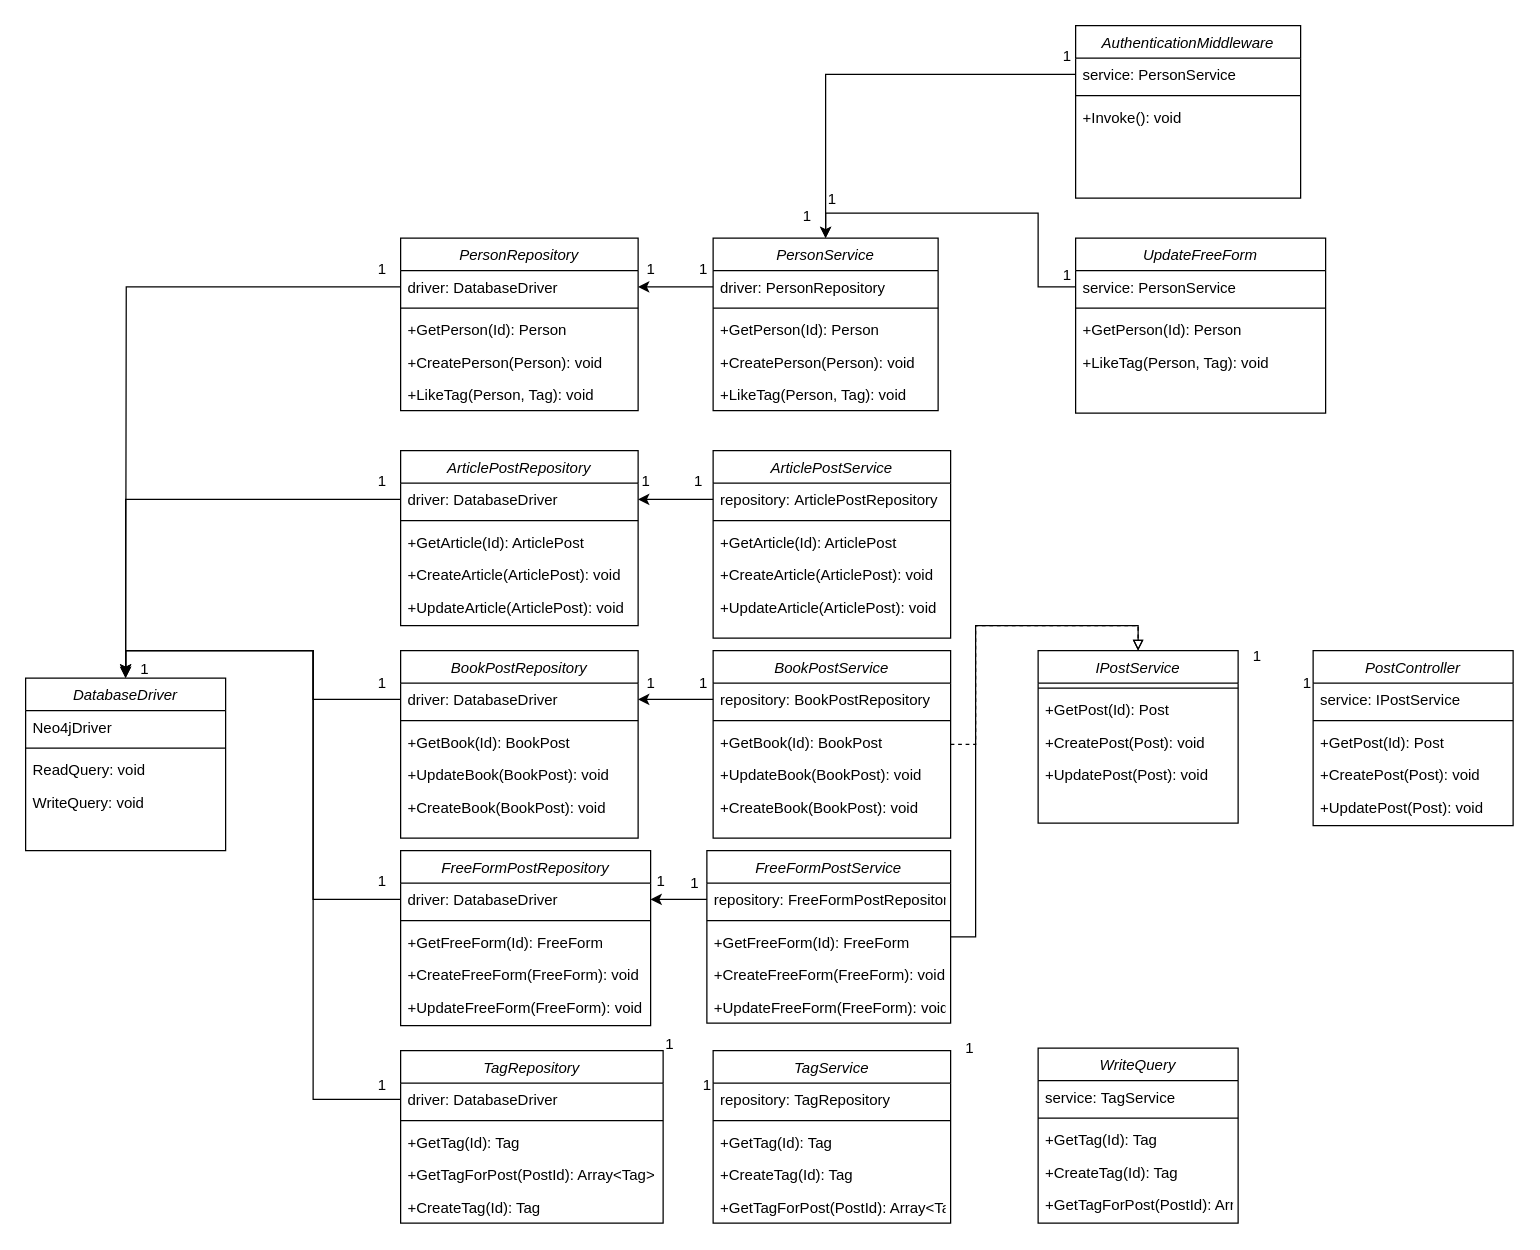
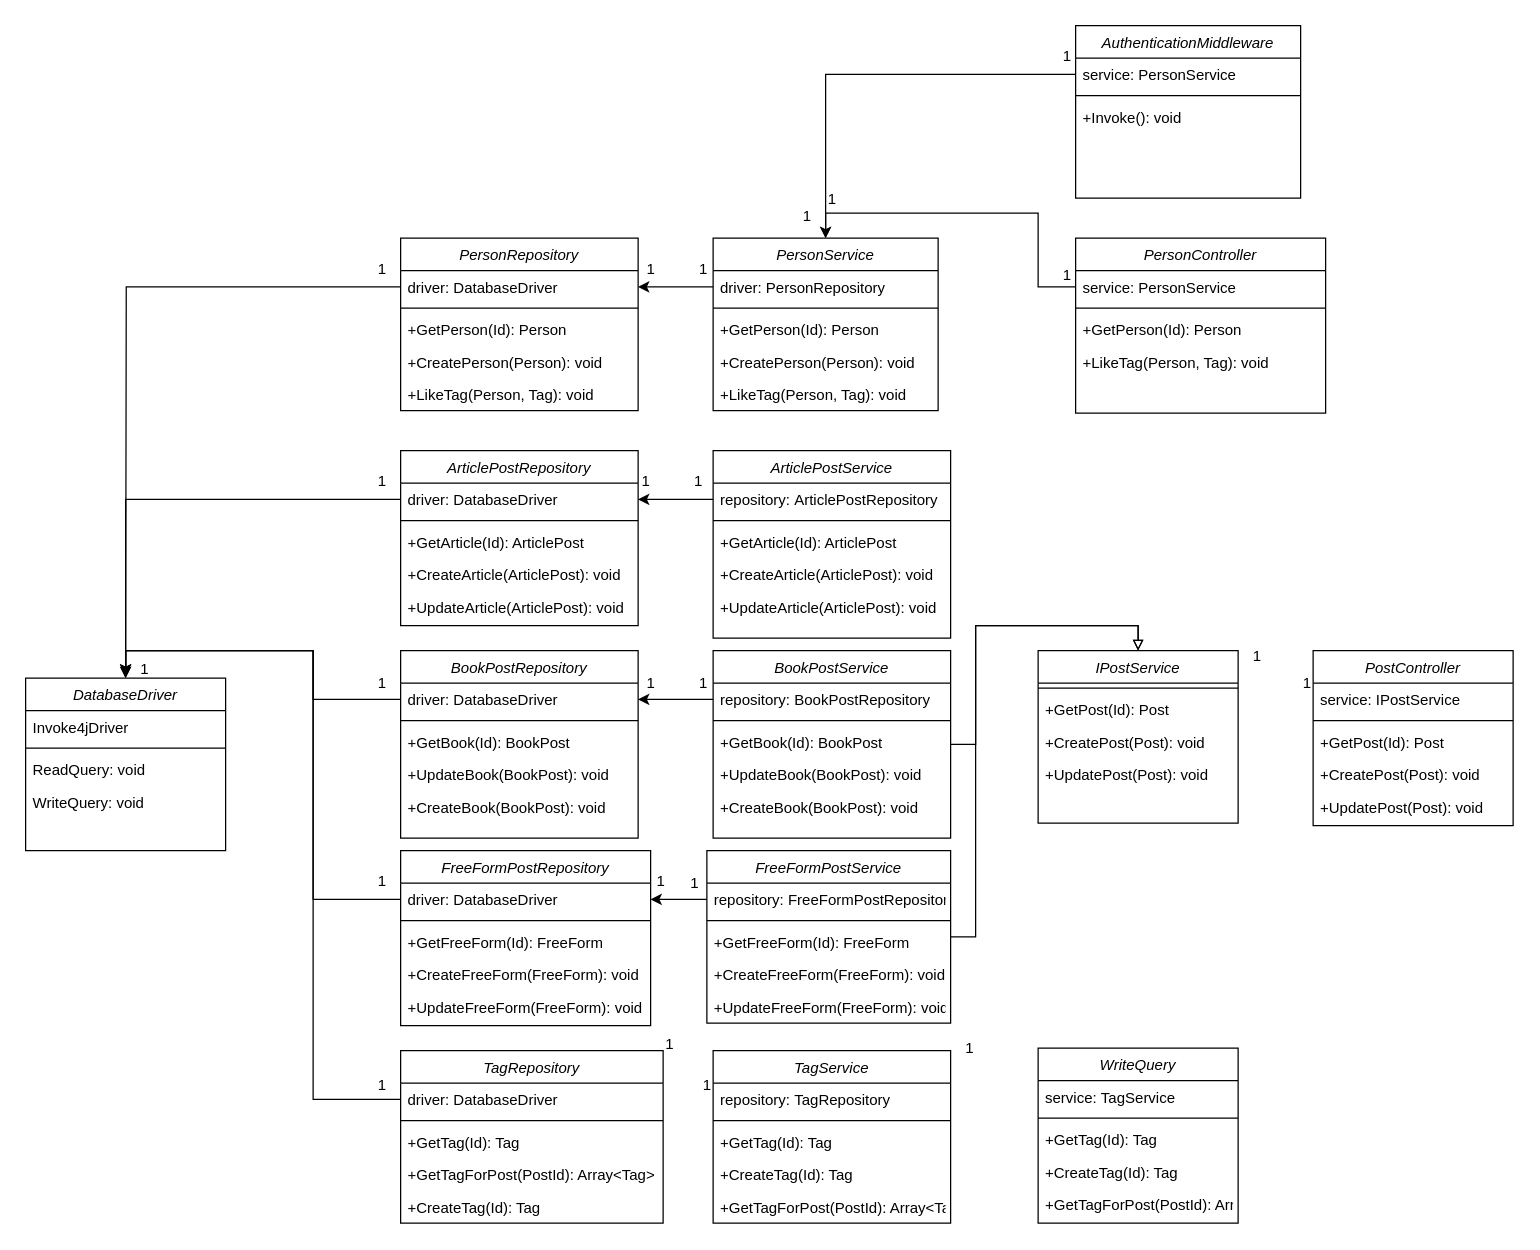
node "UpdateFreeForm": label "UpdateFreeForm" -> "PersonController"
node "Neo4jDriver": label "Neo4jDriver" -> "Invoke4jDriver"
edge "BookPostService" -> "IPostService": style dashed -> solid
